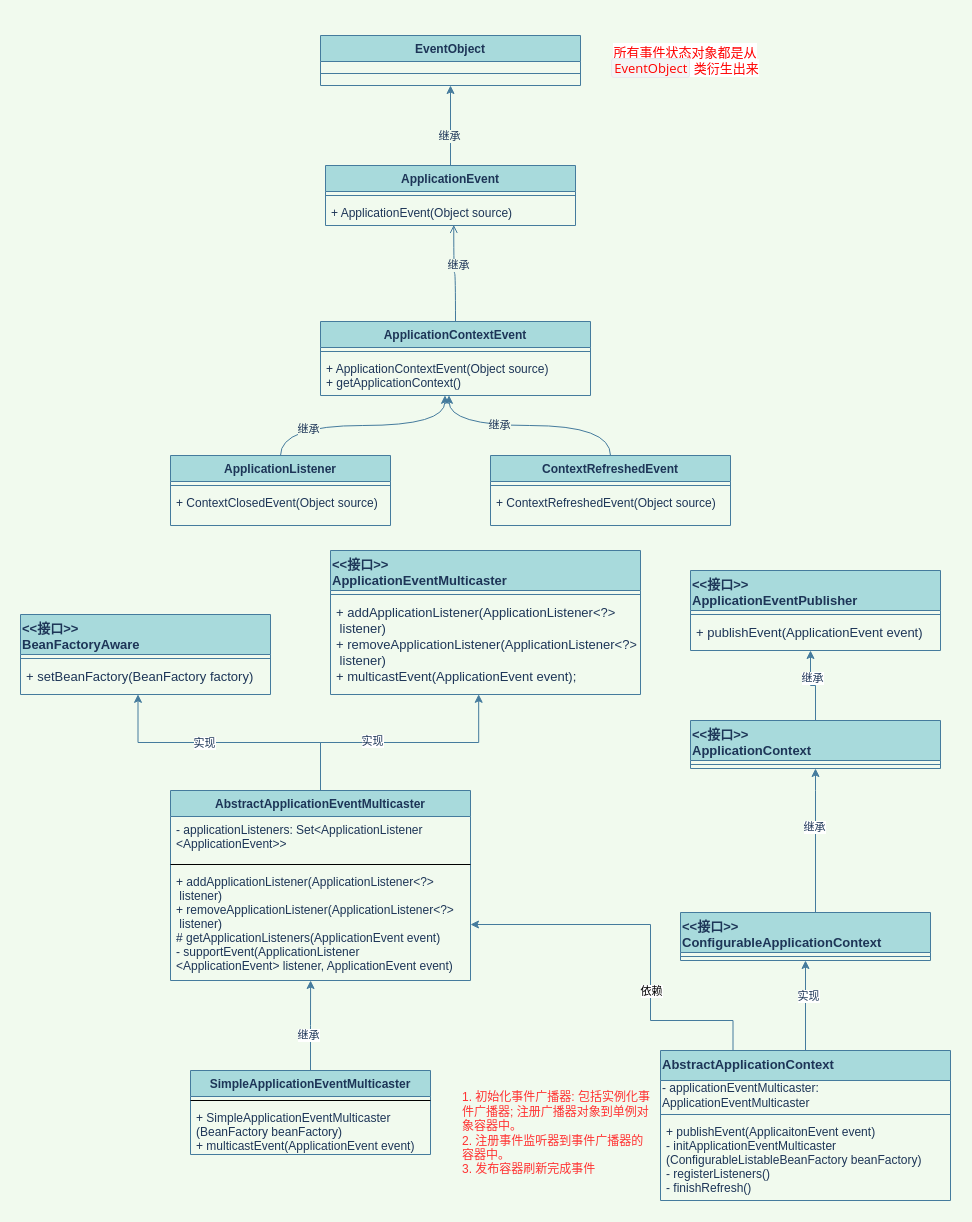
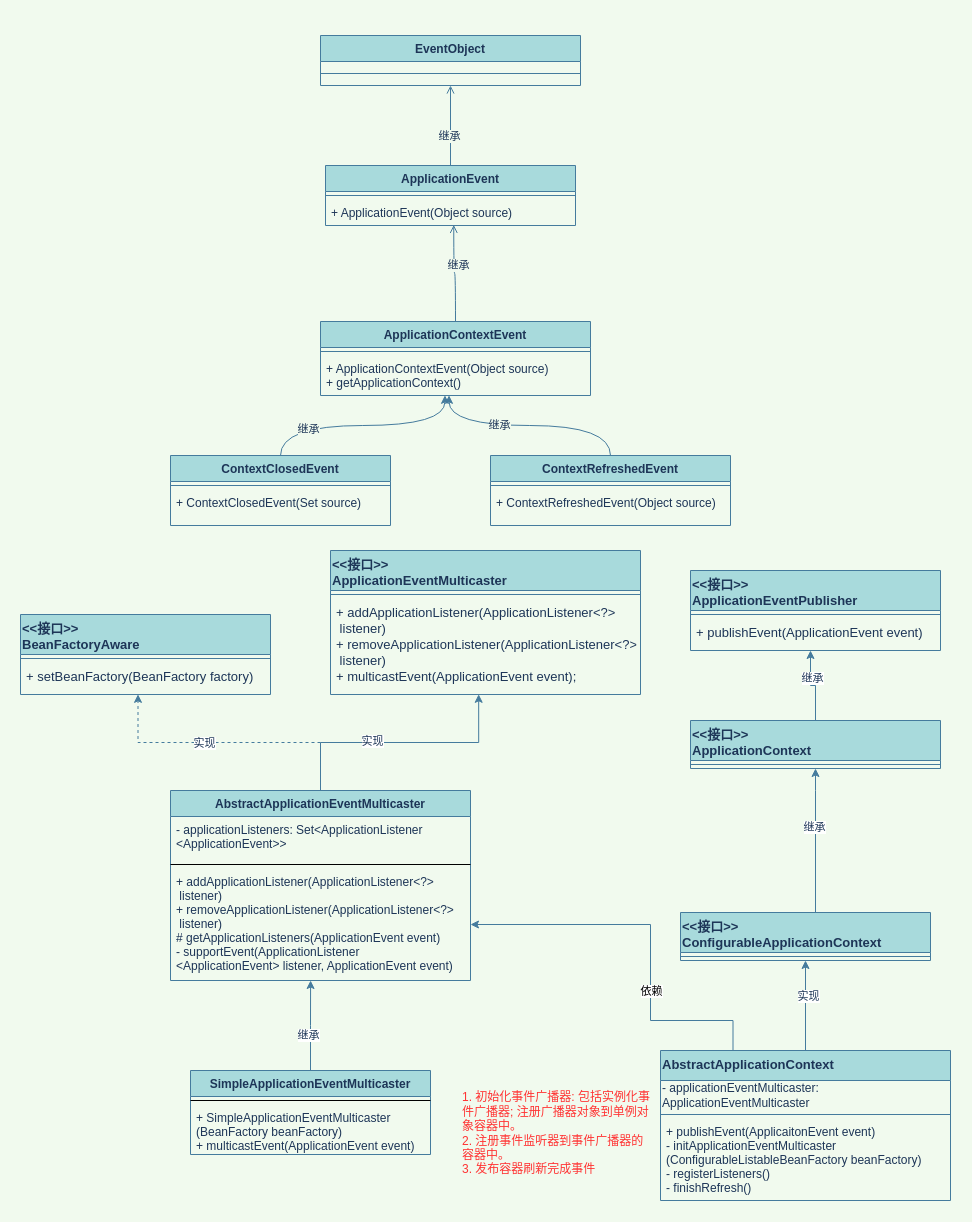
node "所有事件状态对象都是从 EventObject 类衍生出来": removed
edge "ApplicationEvent" -> "EventObject": arrowhead classic -> open
node "ApplicationListener": label "ApplicationListener" -> "ContextClosedEvent"
node "+ ContextClosedEvent(Object source)": label "+ ContextClosedEvent(Object source)" -> "+ ContextClosedEvent(Set source)"
edge "AbstractApplicationEventMulticaster" -> "+ setBeanFactory(BeanFactory factory)": style solid -> dashed
